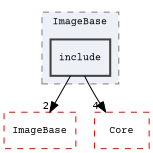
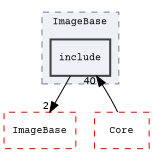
edge "include" -> "Core": reversed
